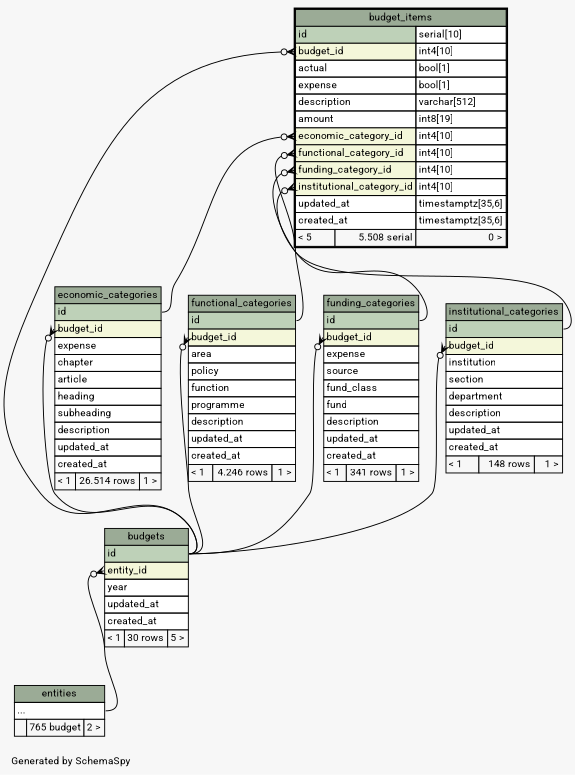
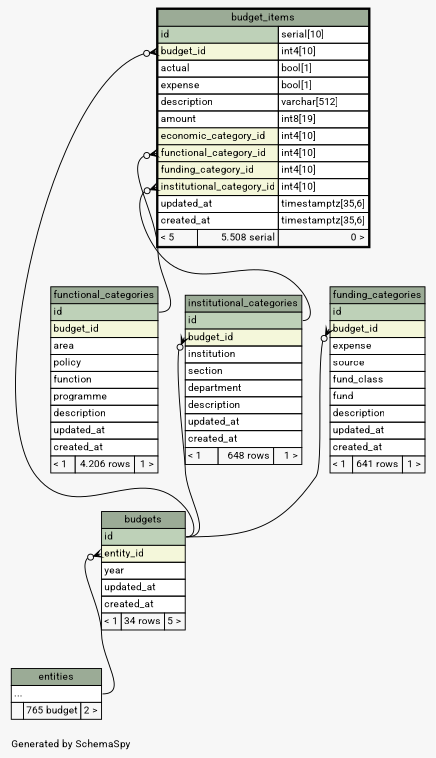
edge "funding_categories" -> "budget_items": removed
node "economic_categories": removed
edge "budgets" -> "functional_categories": removed
node "institutional_categories": text "148 rows" -> "648 rows"
node "functional_categories": text "4.246 rows" -> "4.206 rows"
node "funding_categories": text "341 rows" -> "641 rows"
node "budgets": text "30 rows" -> "34 rows"
